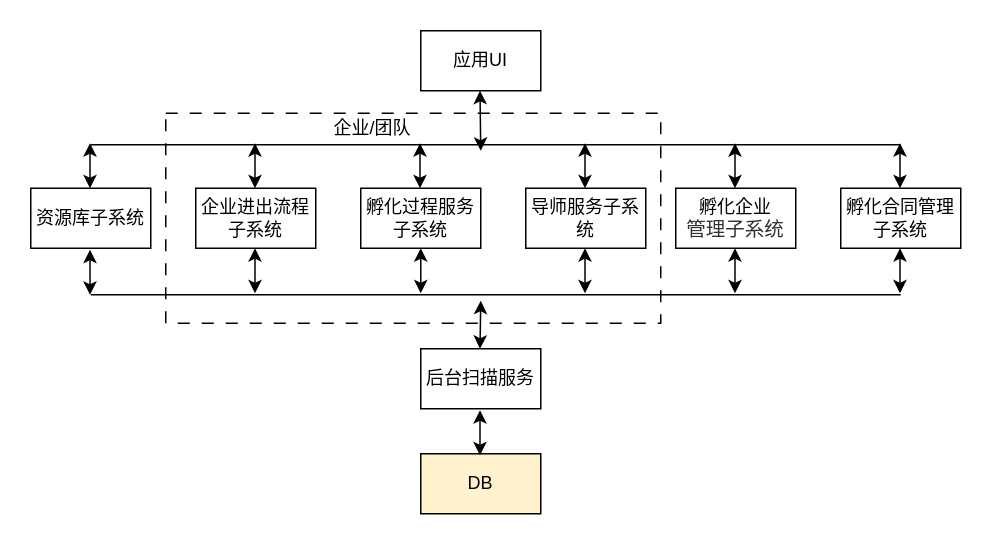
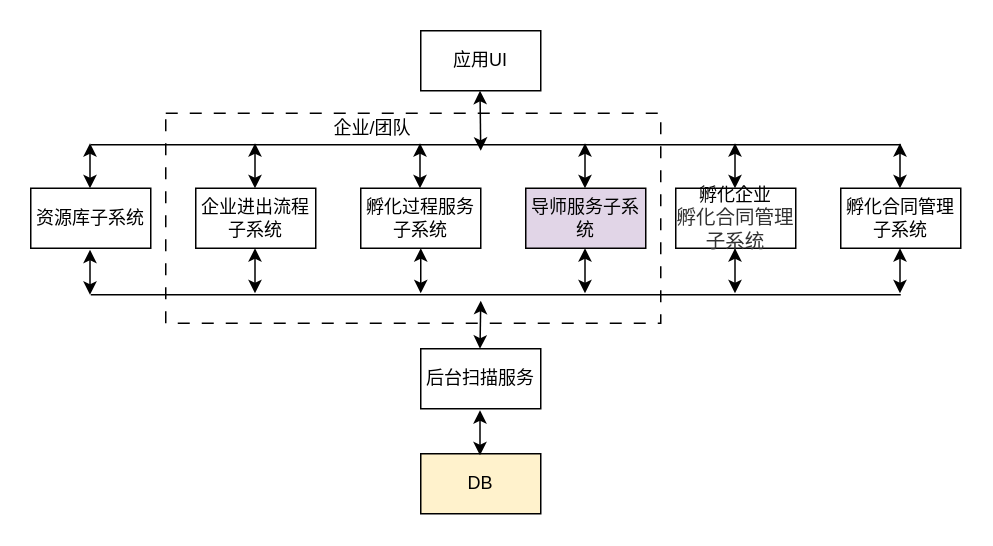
node "导师服务子系统": fillcolor #ffffff -> #e1d5e7
node "孵化企业 管理子系统": label "孵化企业 管理子系统" -> "孵化企业 孵化合同管理子系统"
